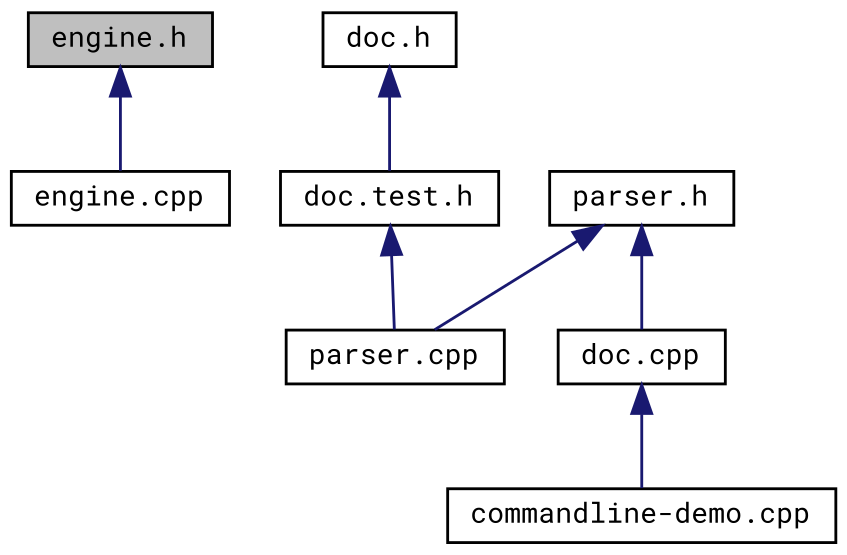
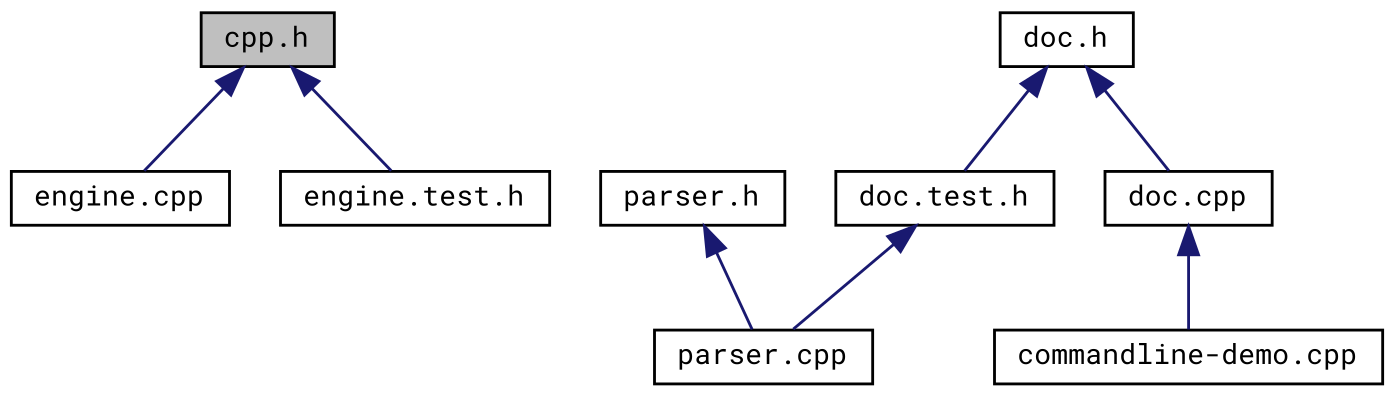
node "engine.h": label "engine.h" -> "cpp.h"
node "engine.test.h": added
edge "doc.cpp" -> "parser.h": now "doc.cpp" -> "doc.h"
